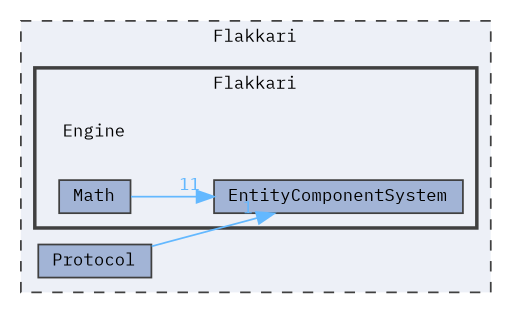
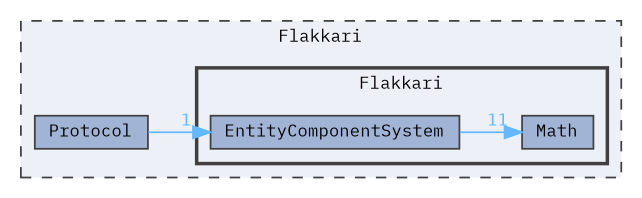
node "Engine": removed
edge "Math" -> "EntityComponentSystem": reversed
